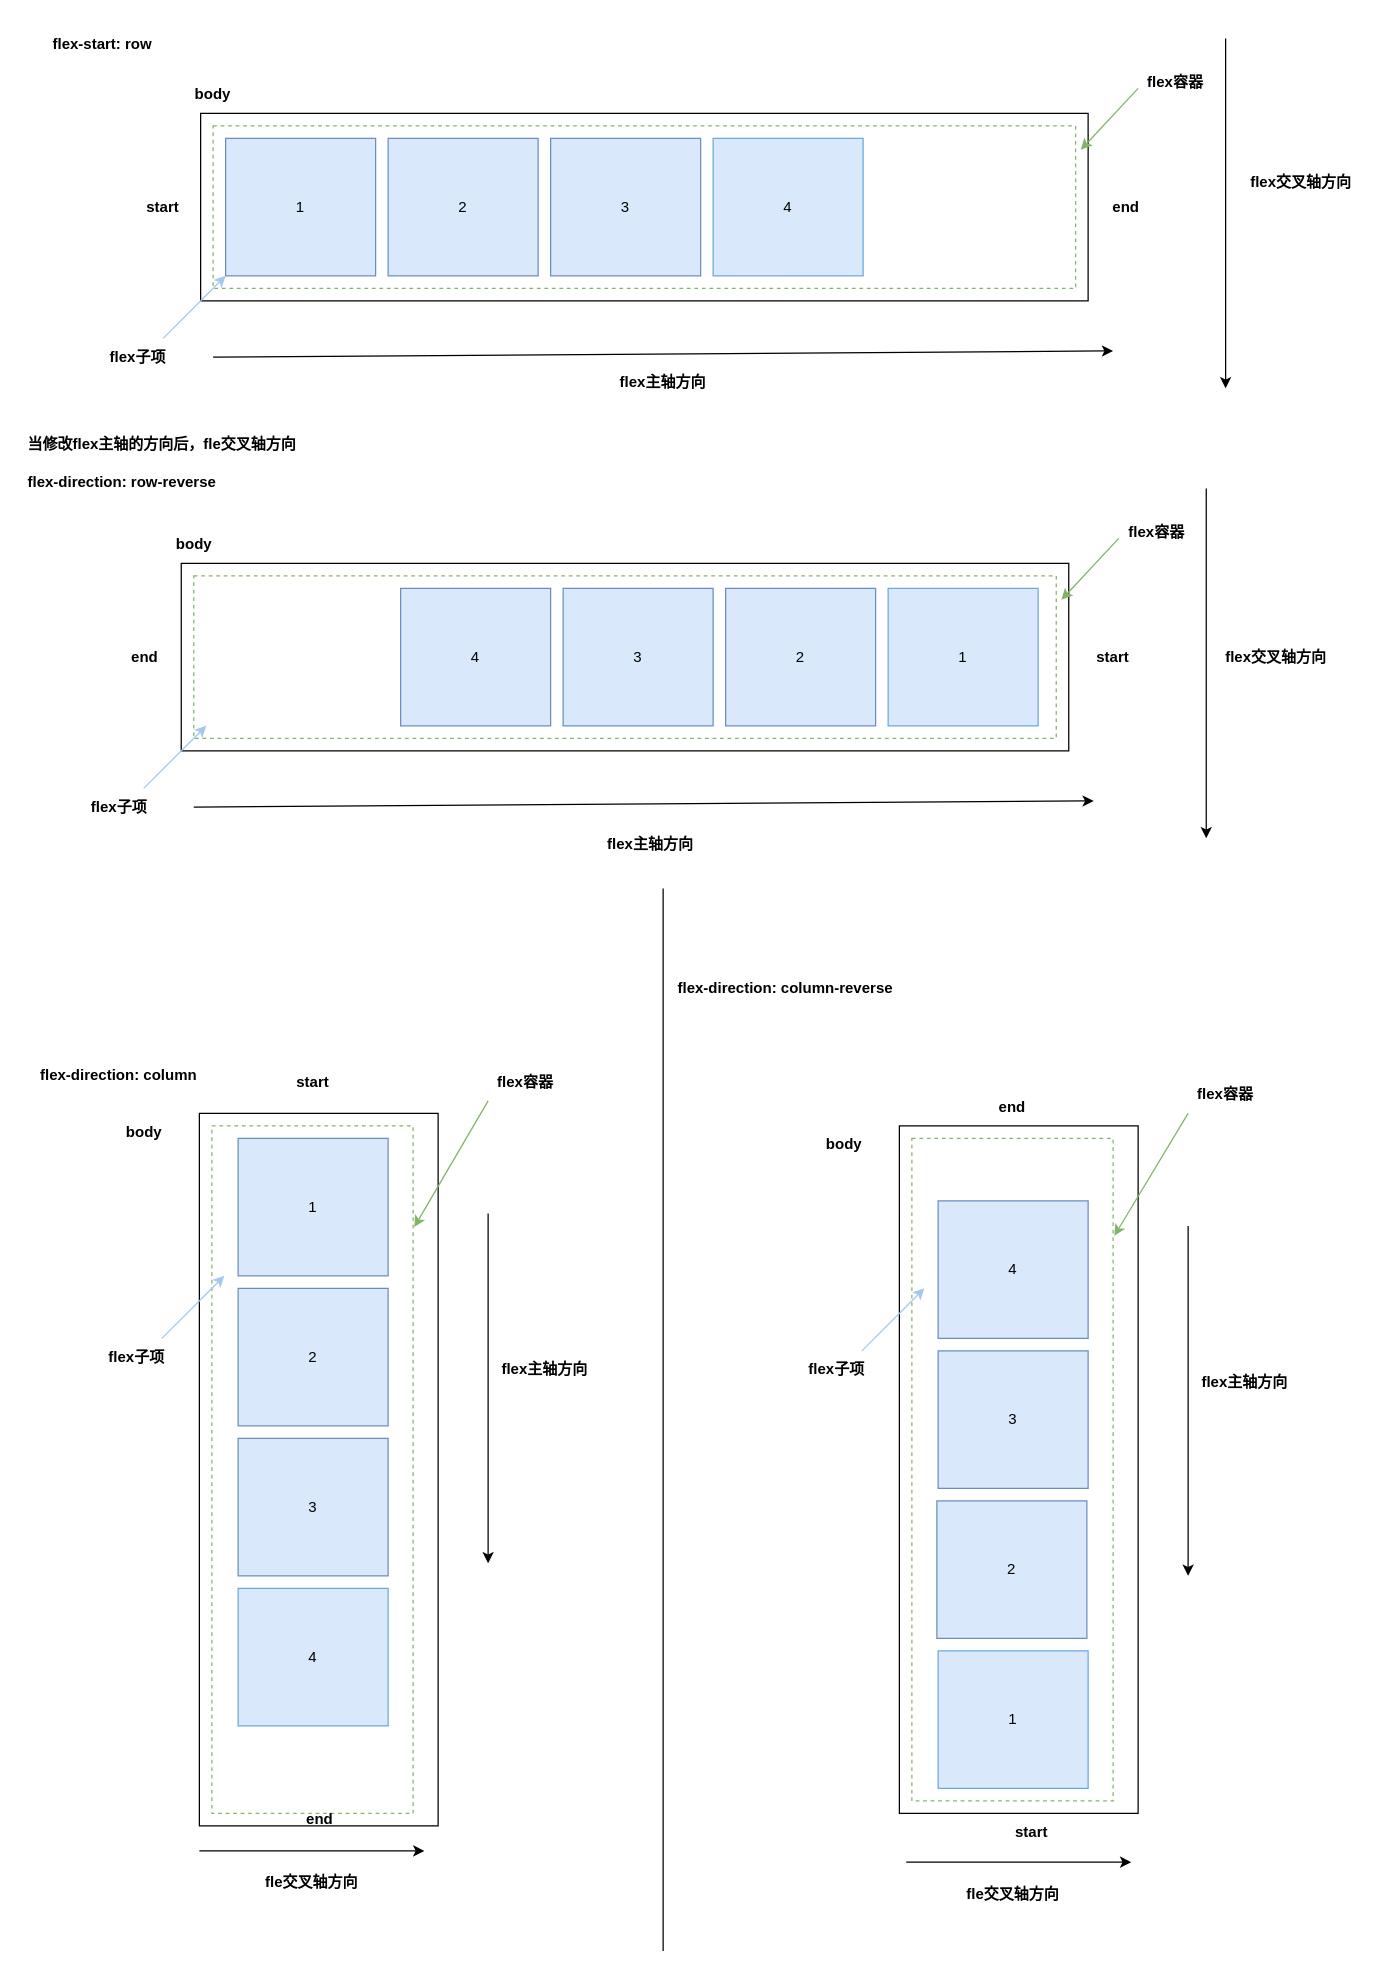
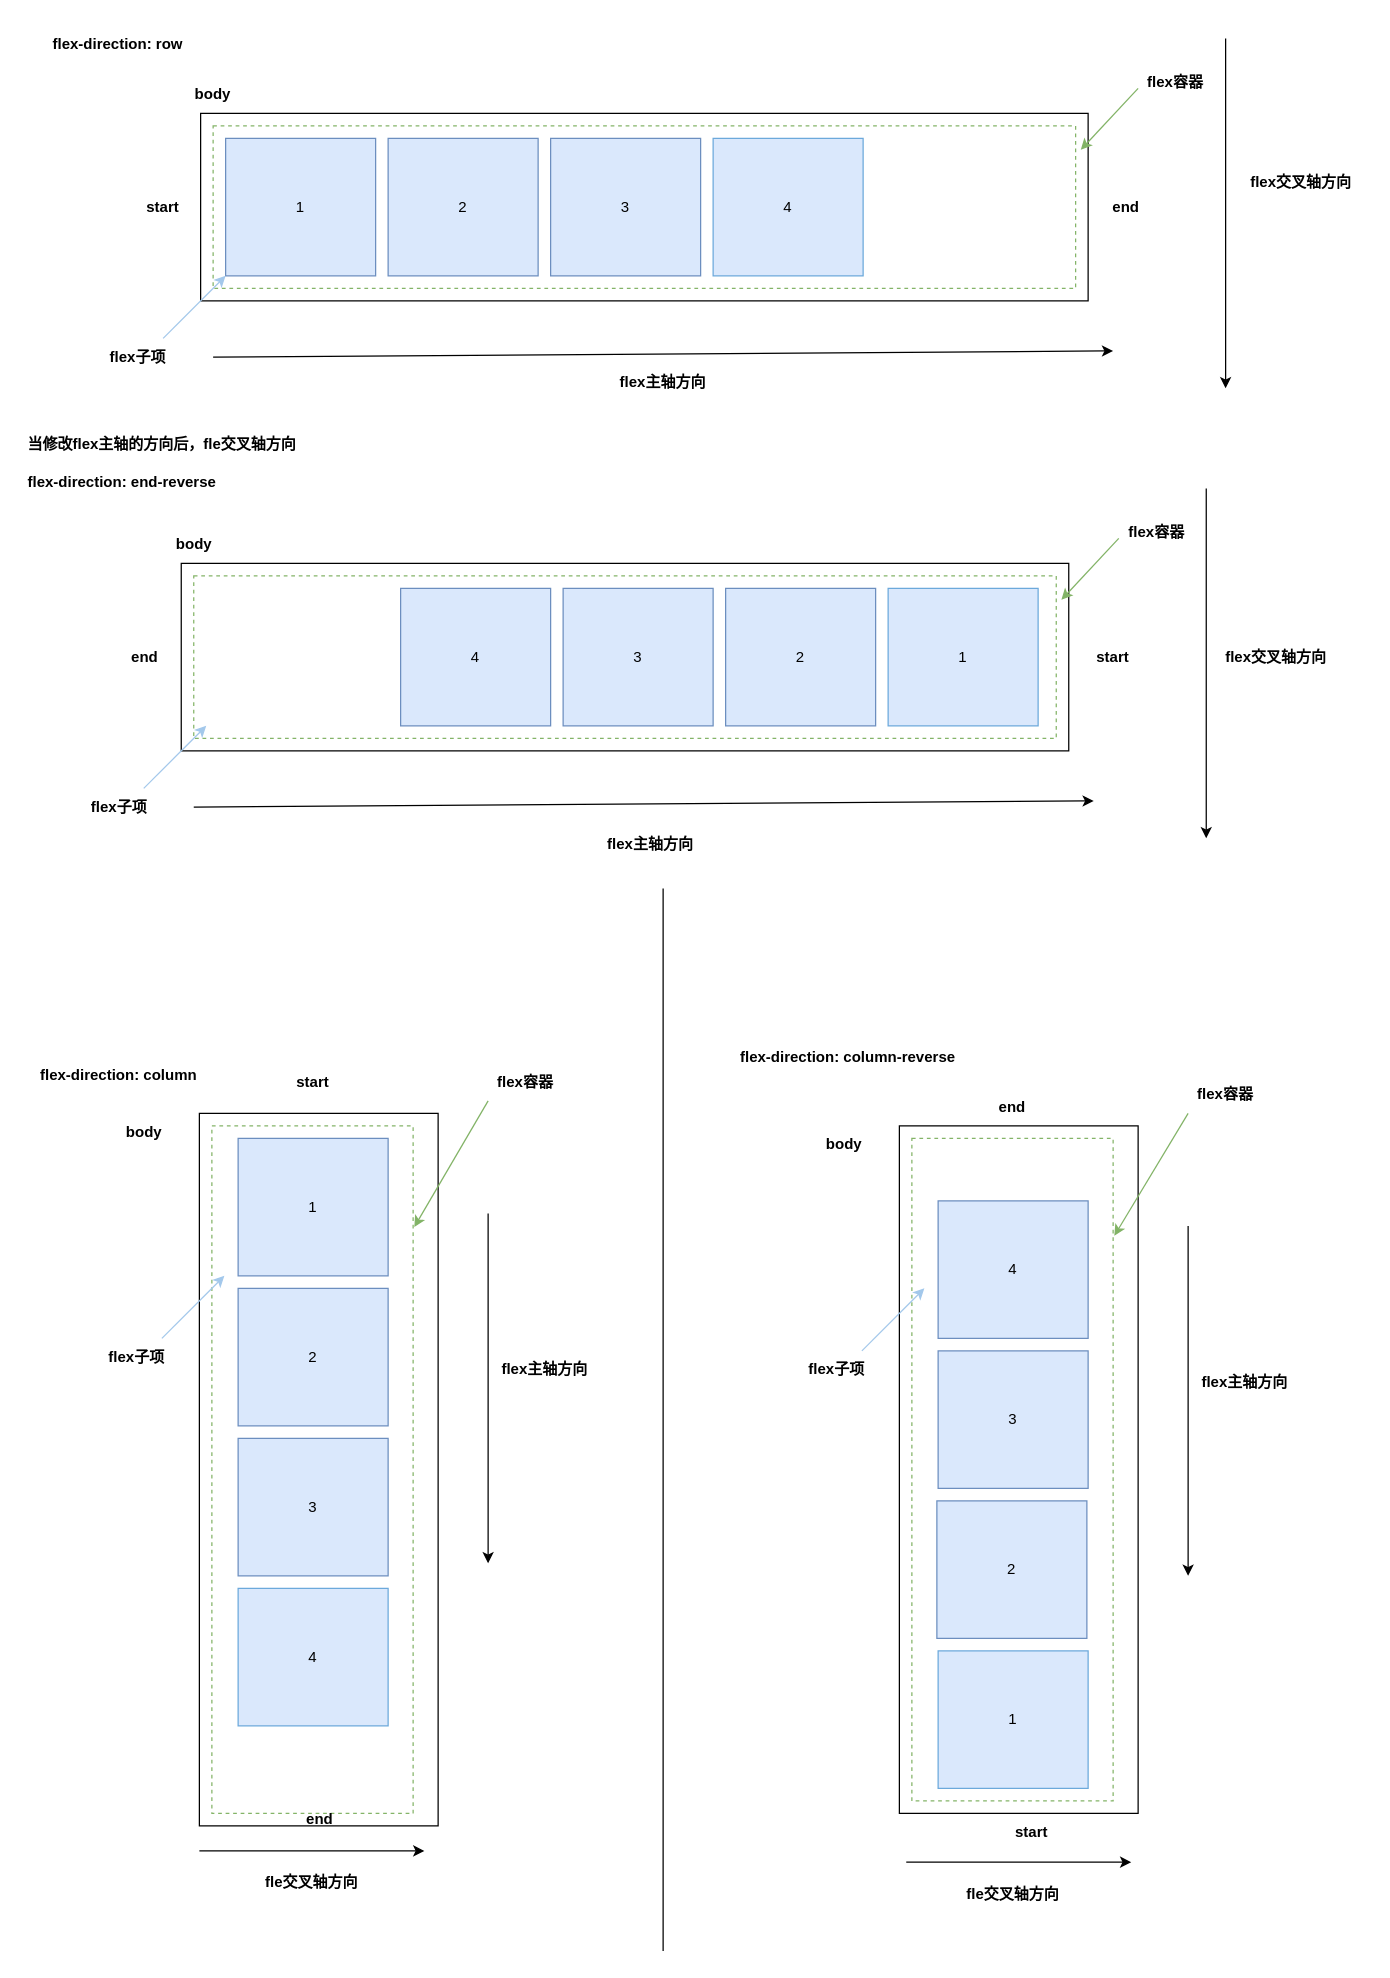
node "flex-start: row": label "flex-start: row" -> "flex-direction: row"
node "flex-direction: row-reverse": label "flex-direction: row-reverse" -> "flex-direction: end-reverse"
node "flex-direction: column-reverse": moved (801, 988) -> (863, 1057)
